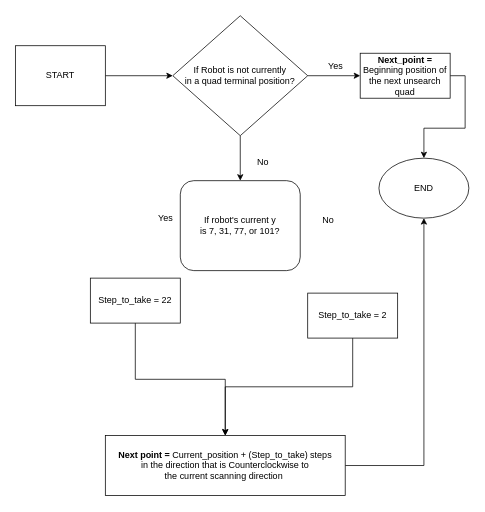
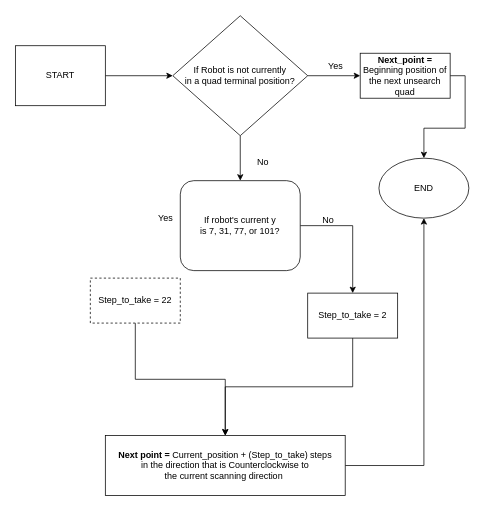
edge "If robot's current y is 7, 31, 77, or 101?" -> "Step_to_take = 2": added
node "Step_to_take = 22": style solid -> dashed
